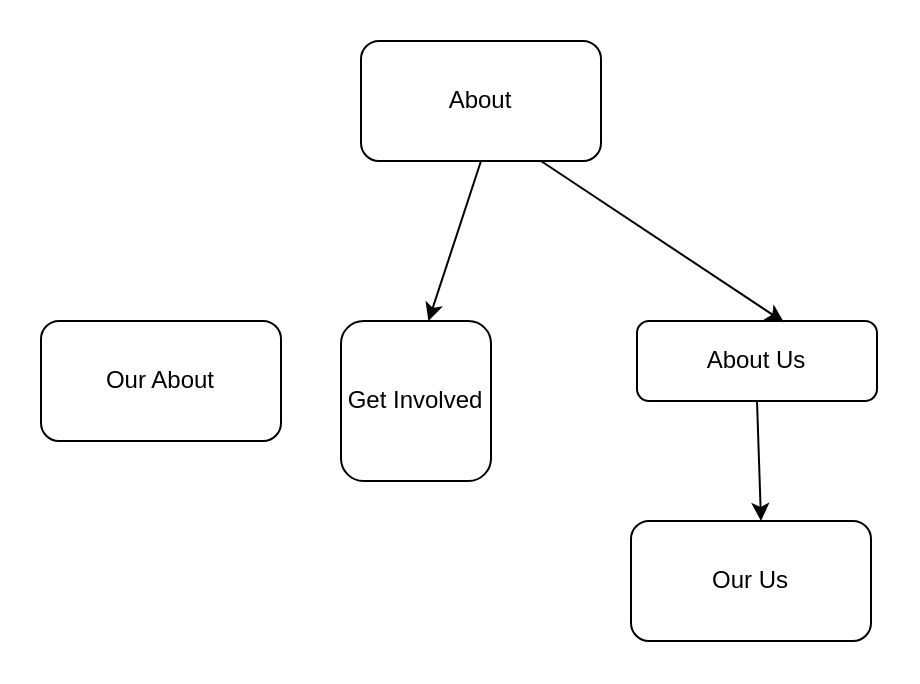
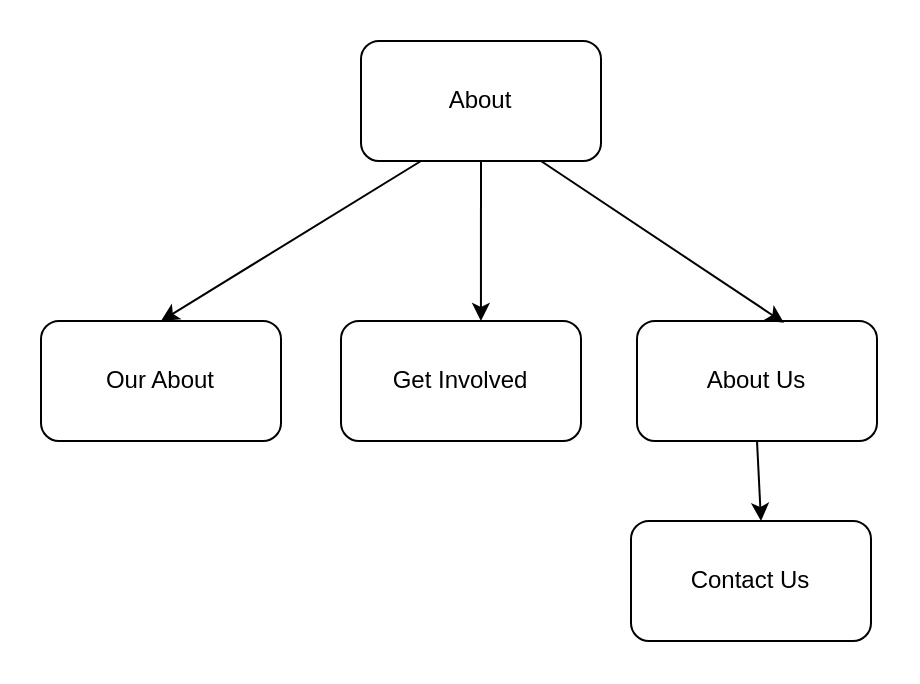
edge "About" -> "Our About": added
node "About Us": size 240x80 -> 240x120
node "Get Involved": size 150x160 -> 240x120
node "Our Us": label "Our Us" -> "Contact Us"
